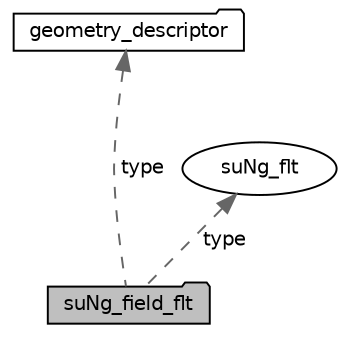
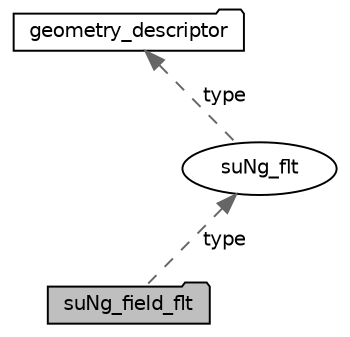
edge "suNg_field_flt" -> "geometry_descriptor": now "suNg_flt" -> "geometry_descriptor"
